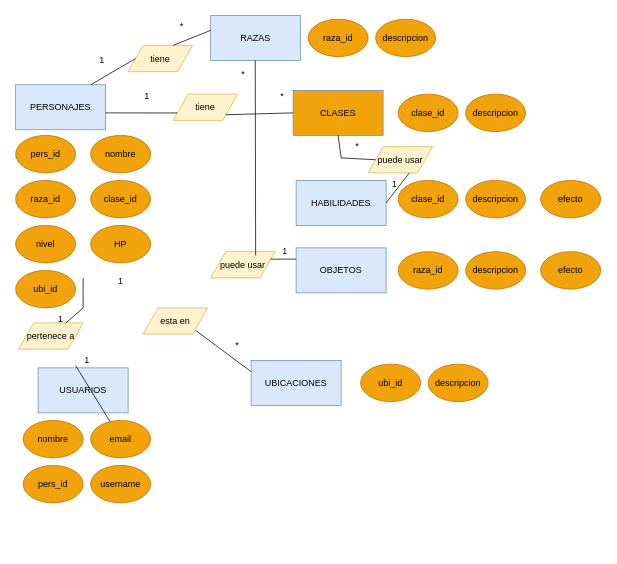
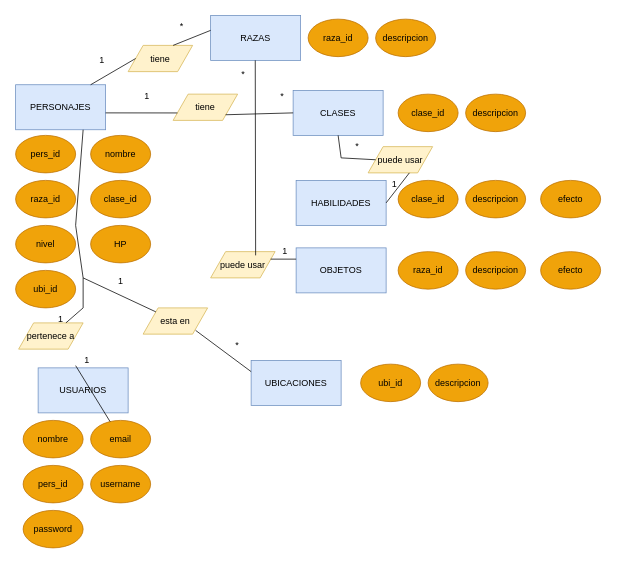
node "CLASES": fillcolor #f0a30a -> #dae8fc
edge "PERSONAJES" -- "esta en": added
node "password": added
